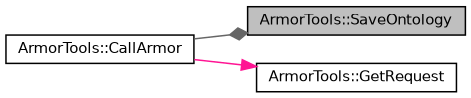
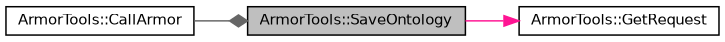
edge "ArmorTools::CallArmor" -> "ArmorTools::GetRequest": now "ArmorTools::SaveOntology" -> "ArmorTools::GetRequest"
